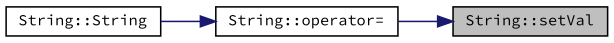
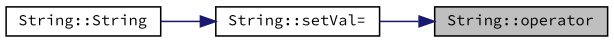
node "String::operator=": label "String::operator=" -> "String::setVal="
node "String::setVal": label "String::setVal" -> "String::operator"
